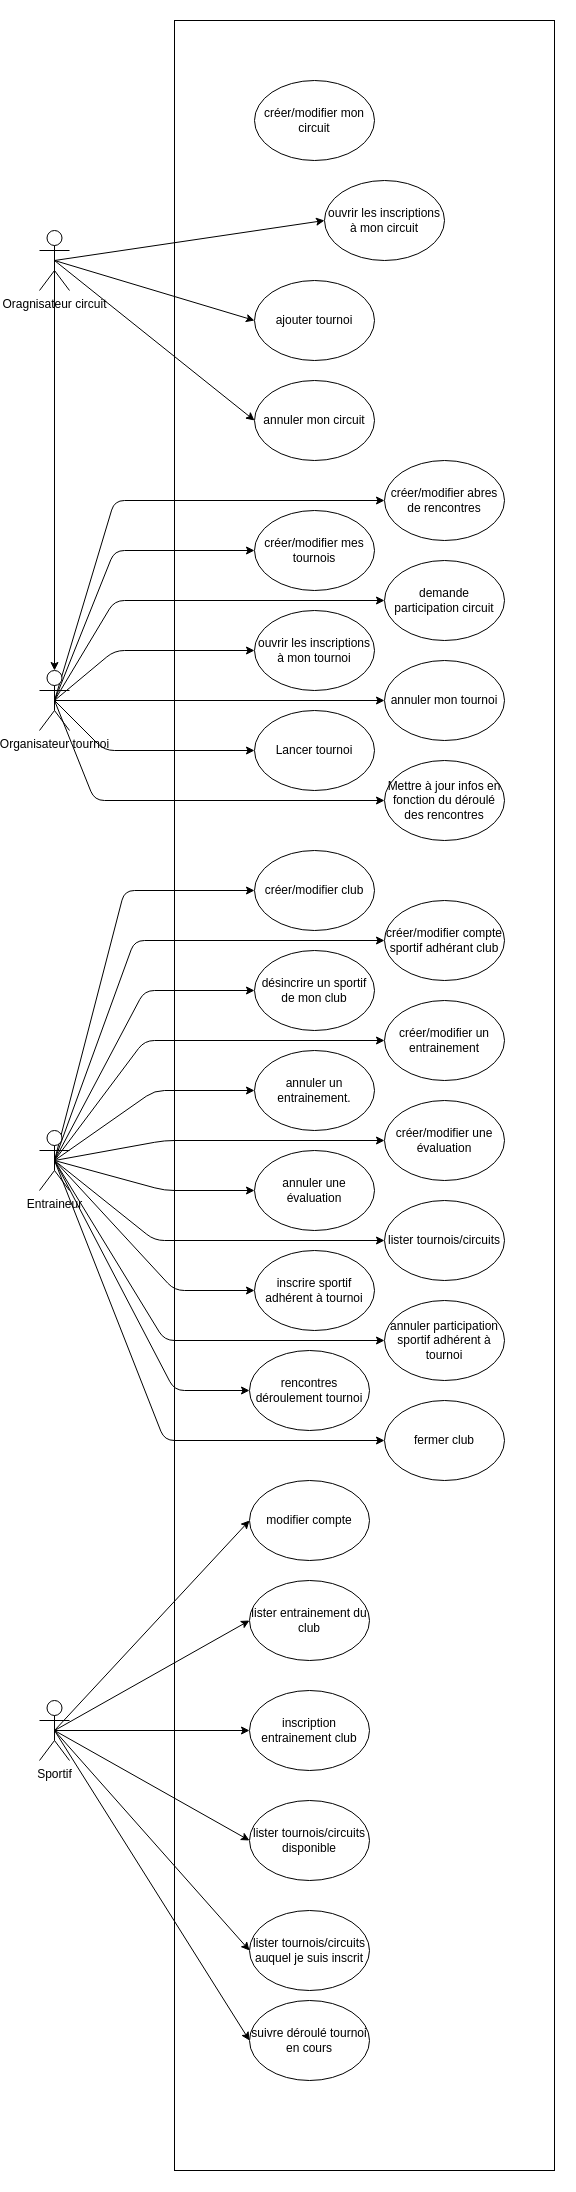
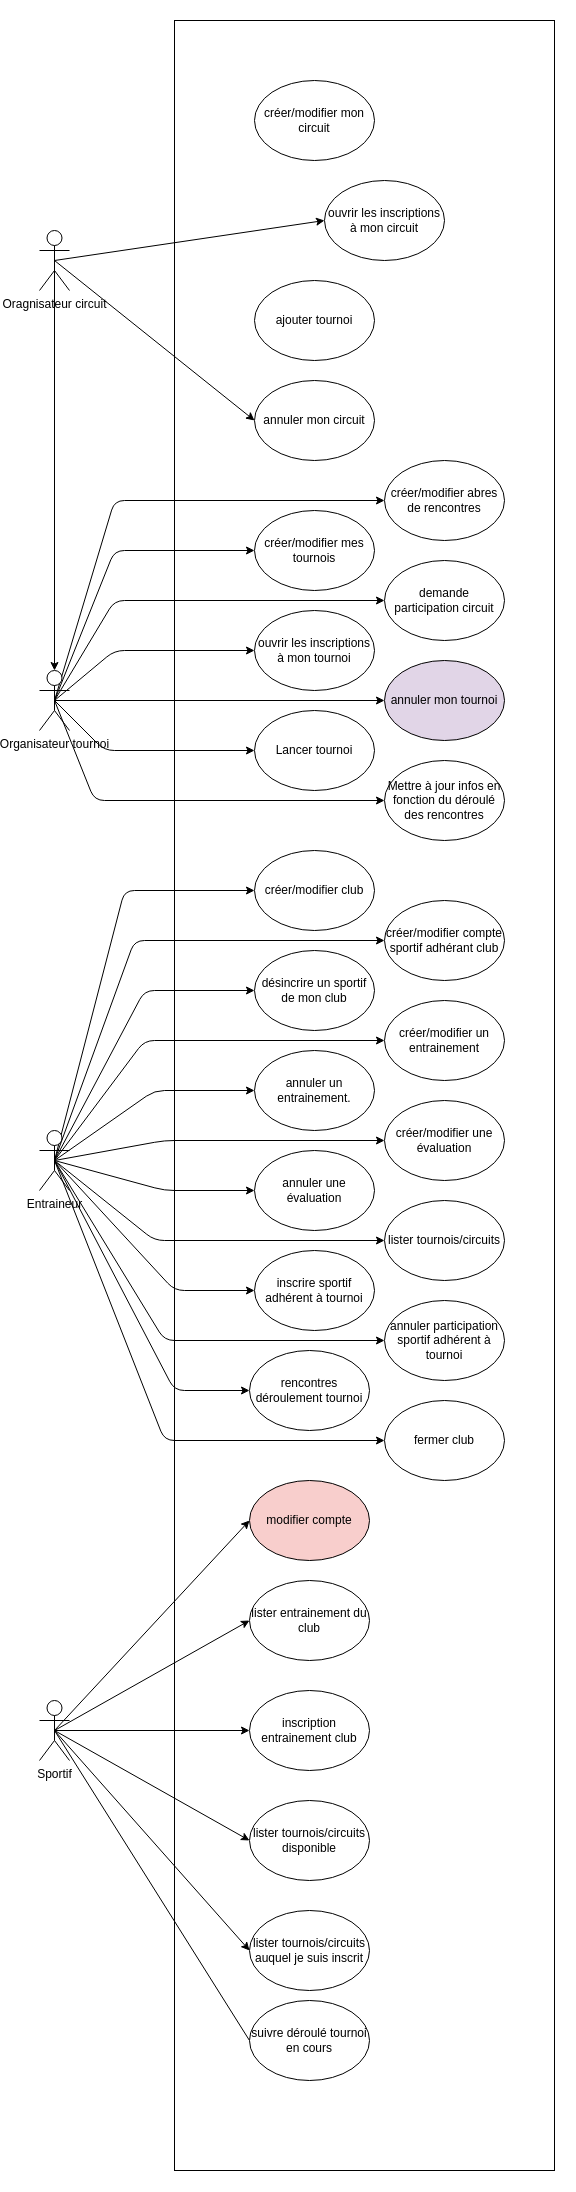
edge "Oragnisateur circuit" -> "ajouter tournoi": removed
node "annuler mon tournoi": fillcolor #ffffff -> #e1d5e7
node "modifier compte": fillcolor #ffffff -> #f8cecc
edge "Sportif" -> "suivre déroulé tournoi en cours": arrowhead classic -> none
